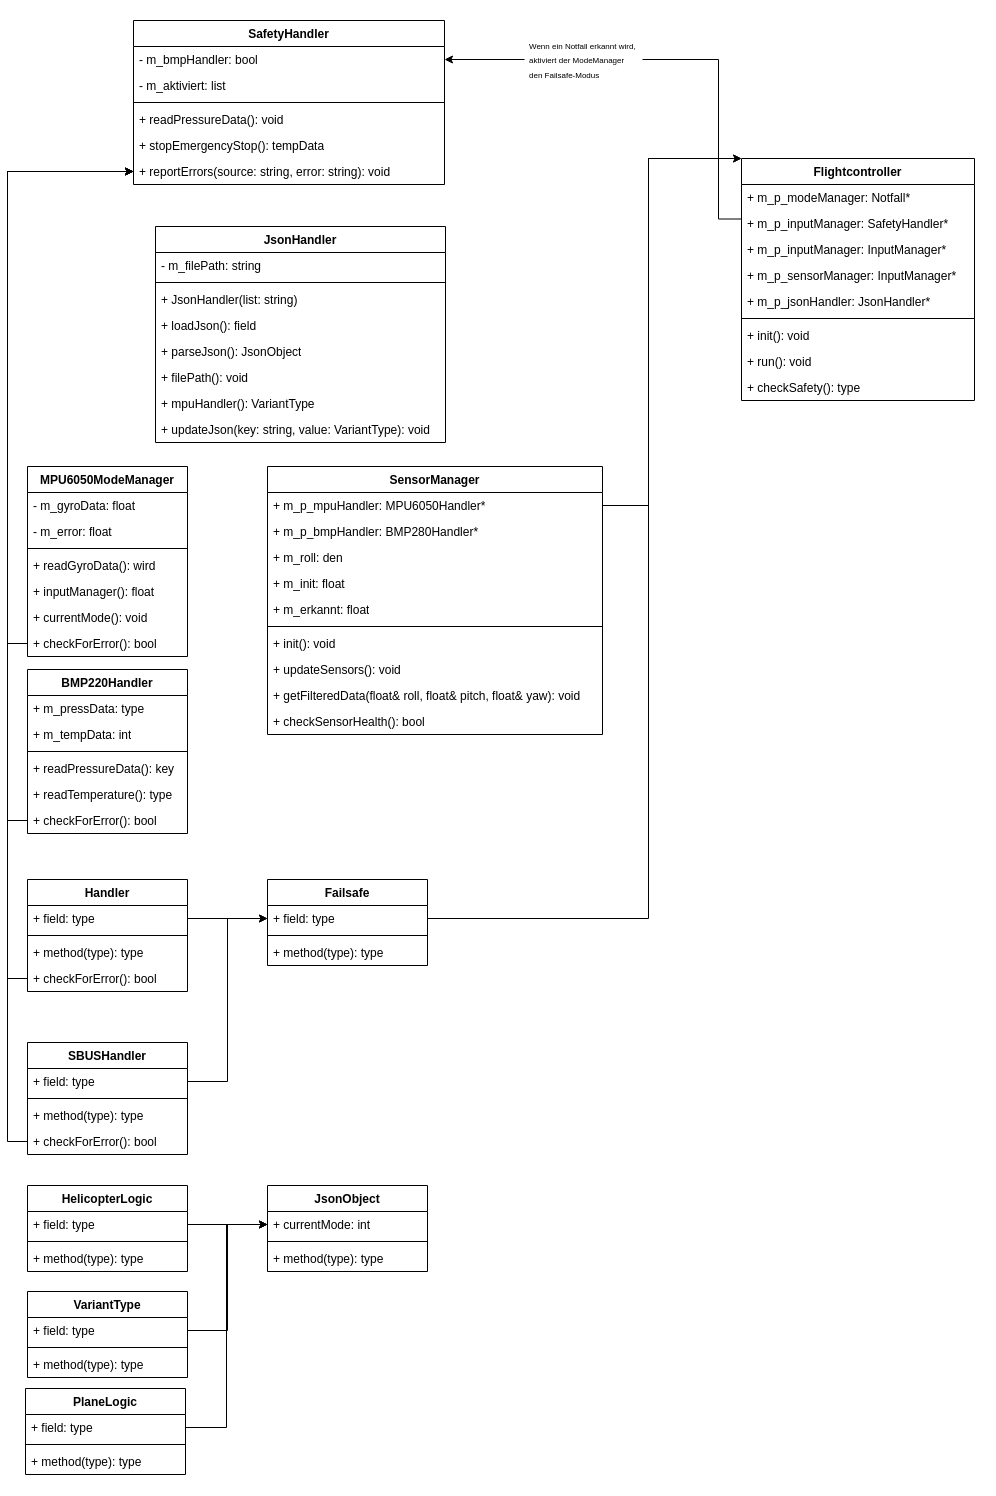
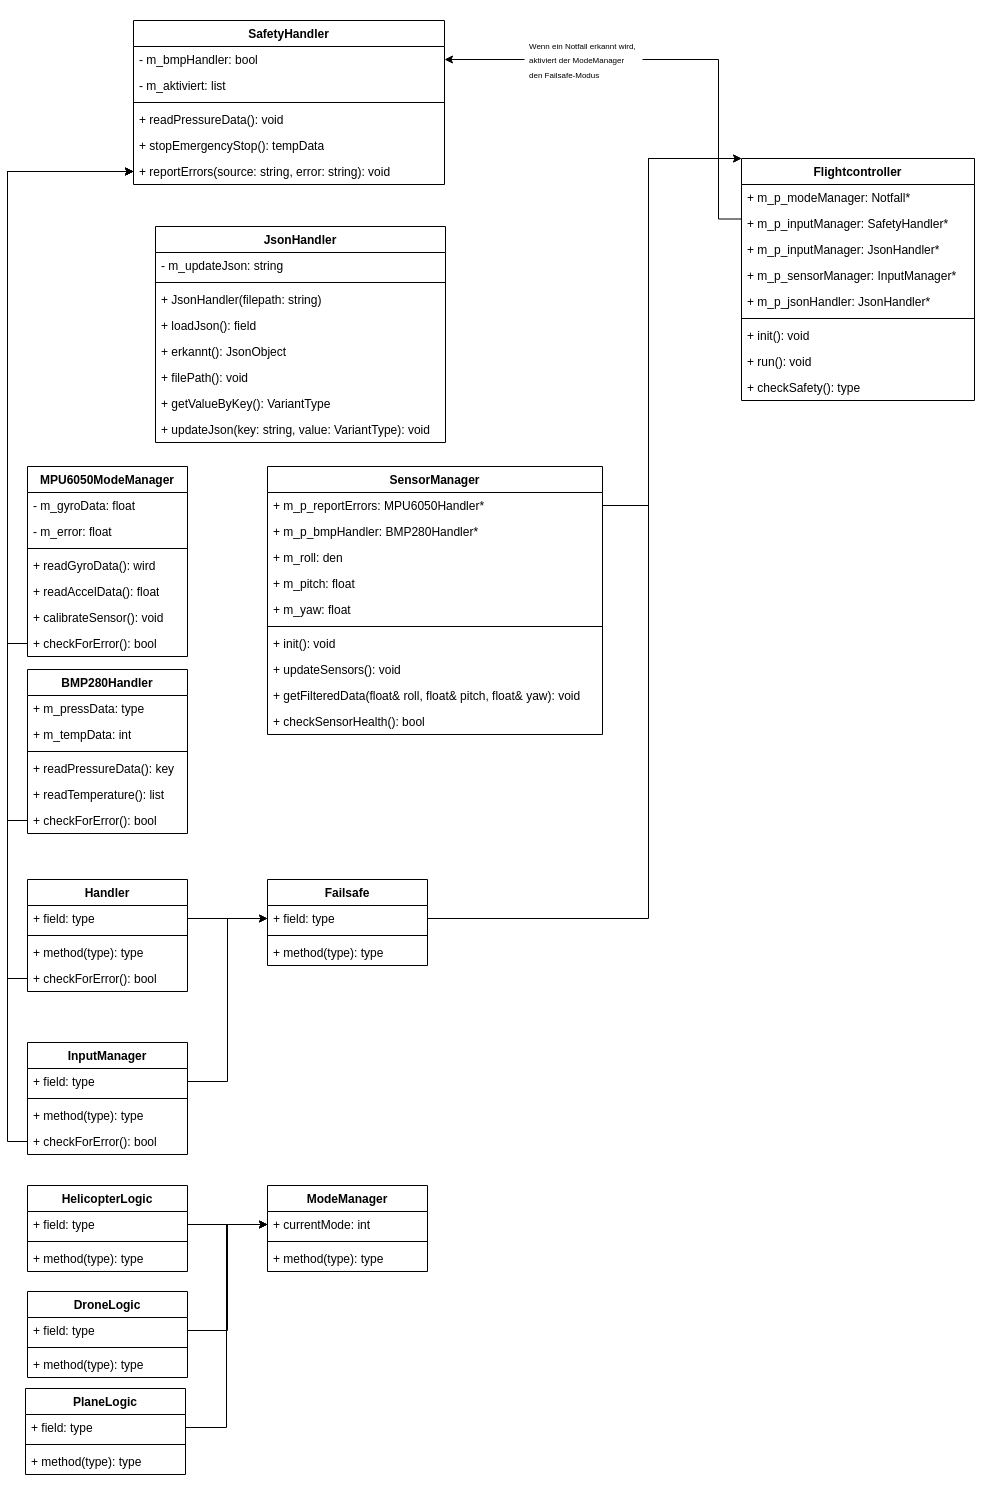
node "+ m_p_inputManager: InputManager*": label "+ m_p_inputManager: InputManager*" -> "+ m_p_inputManager: JsonHandler*"
node "- m_filePath: string": label "- m_filePath: string" -> "- m_updateJson: string"
node "+ JsonHandler(list: string)": label "+ JsonHandler(list: string)" -> "+ JsonHandler(filepath: string)"
node "+ parseJson(): JsonObject": label "+ parseJson(): JsonObject" -> "+ erkannt(): JsonObject"
node "+ mpuHandler(): VariantType": label "+ mpuHandler(): VariantType" -> "+ getValueByKey(): VariantType"
node "+ m_p_mpuHandler: MPU6050Handler*": label "+ m_p_mpuHandler: MPU6050Handler*" -> "+ m_p_reportErrors: MPU6050Handler*"
node "+ m_init: float": label "+ m_init: float" -> "+ m_pitch: float"
node "+ inputManager(): float": label "+ inputManager(): float" -> "+ readAccelData(): float"
node "+ m_erkannt: float": label "+ m_erkannt: float" -> "+ m_yaw: float"
node "+ currentMode(): void": label "+ currentMode(): void" -> "+ calibrateSensor(): void"
node "BMP220Handler": label "BMP220Handler" -> "BMP280Handler"
node "+ readTemperature(): type": label "+ readTemperature(): type" -> "+ readTemperature(): list"
node "SBUSHandler": label "SBUSHandler" -> "InputManager"
node "JsonObject": label "JsonObject" -> "ModeManager"
node "VariantType": label "VariantType" -> "DroneLogic"
